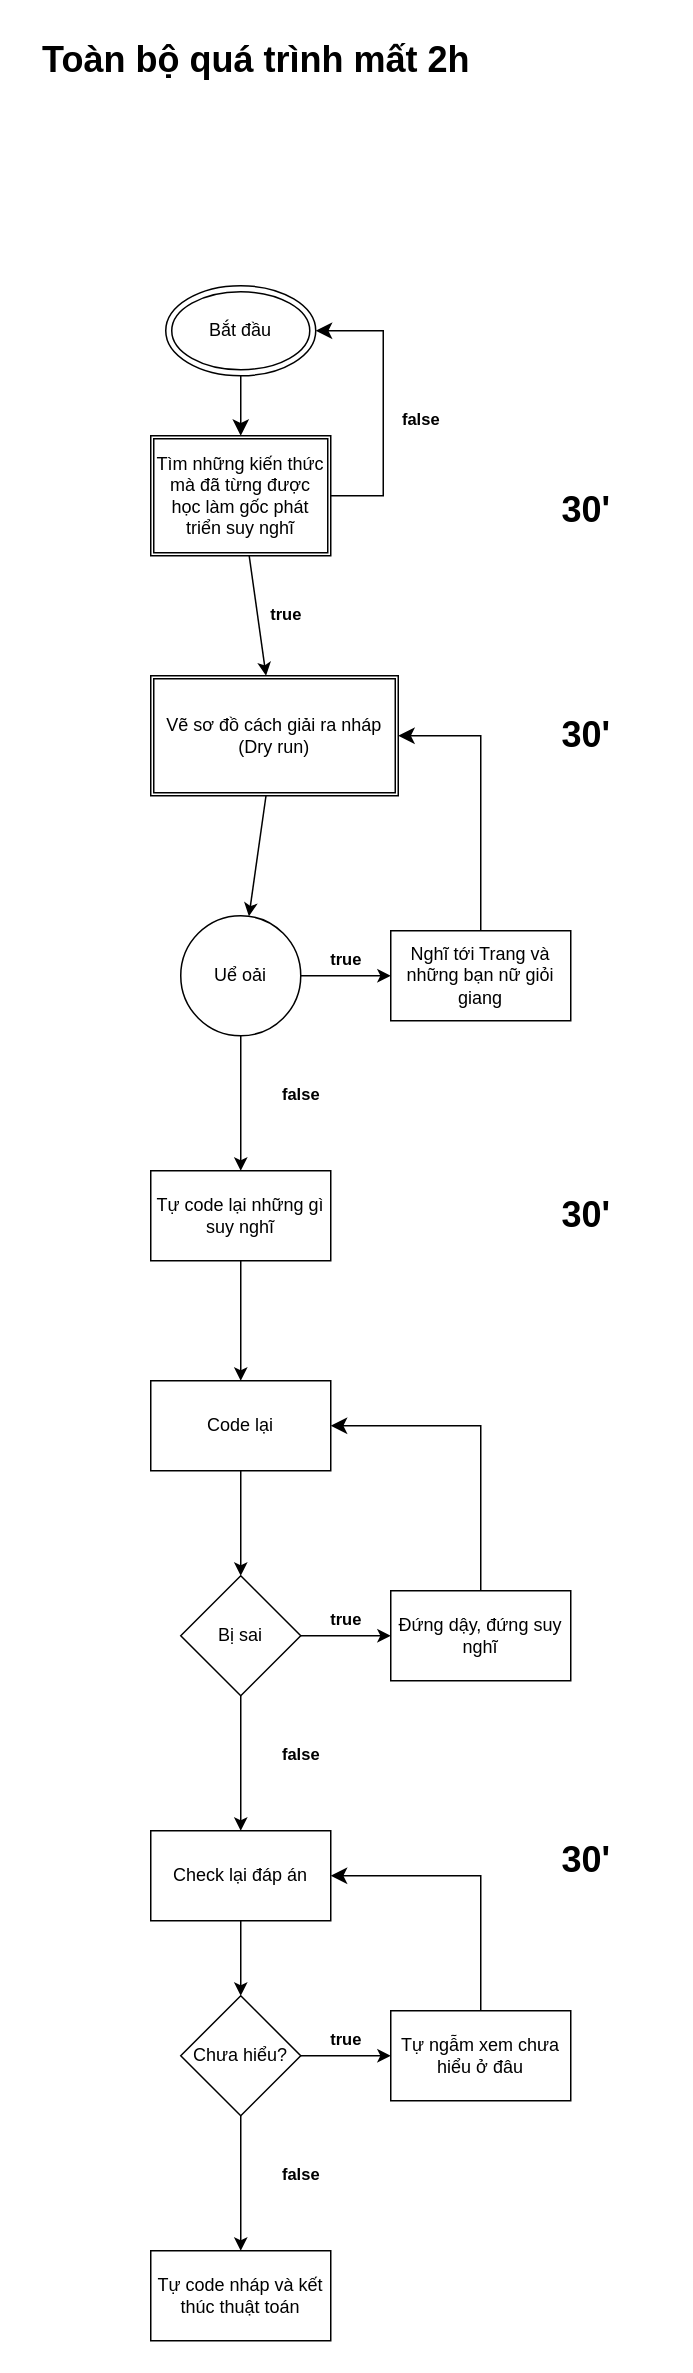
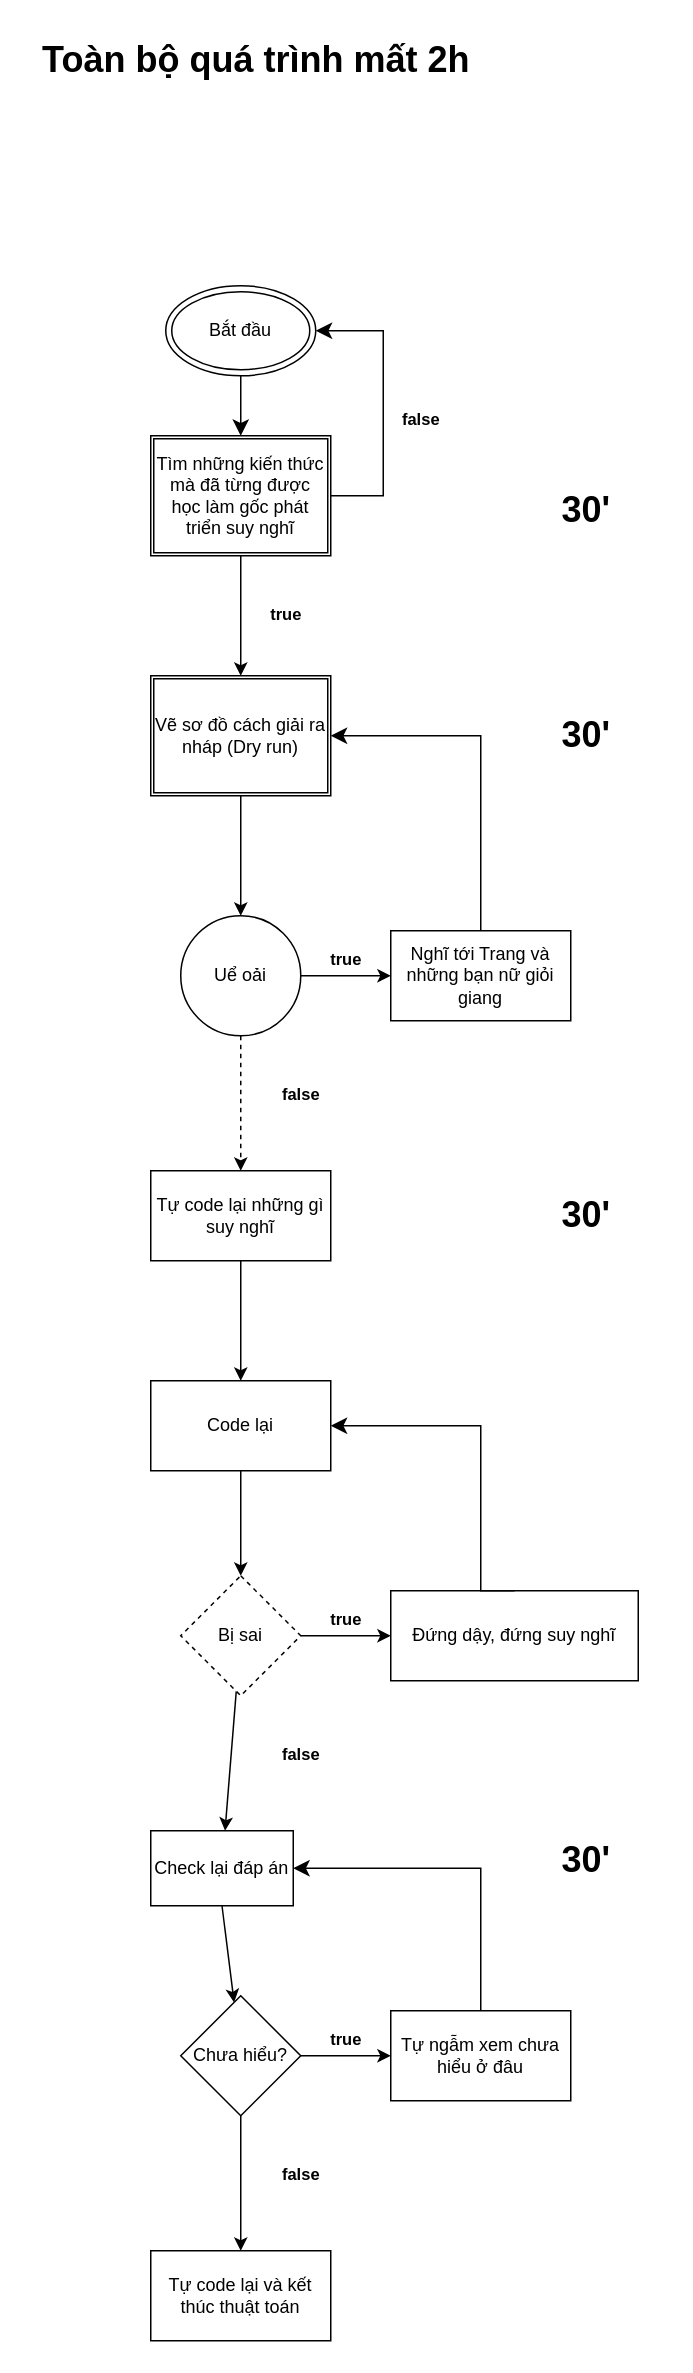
node "Vẽ sơ đồ cách giải ra nháp (Dry run)": size 248x120 -> 180x120
edge "Uể oải" -> "Tự code lại những gì suy nghĩ": style solid -> dashed
node "Bị sai": style solid -> dashed
node "Đứng dậy, đứng suy nghĩ": size 180x90 -> 248x90
node "Check lại đáp án": size 180x90 -> 143x75
node "Tự code nháp và kết thúc thuật toán": label "Tự code nháp và kết thúc thuật toán" -> "Tự code lại và kết thúc thuật toán"
